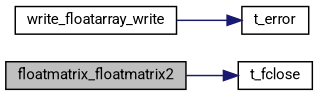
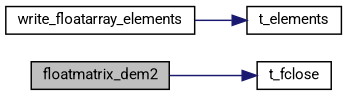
node "write_floatarray_write": label "write_floatarray_write" -> "write_floatarray_elements"
node "t_error": label "t_error" -> "t_elements"
node "floatmatrix_floatmatrix2": label "floatmatrix_floatmatrix2" -> "floatmatrix_dem2"
